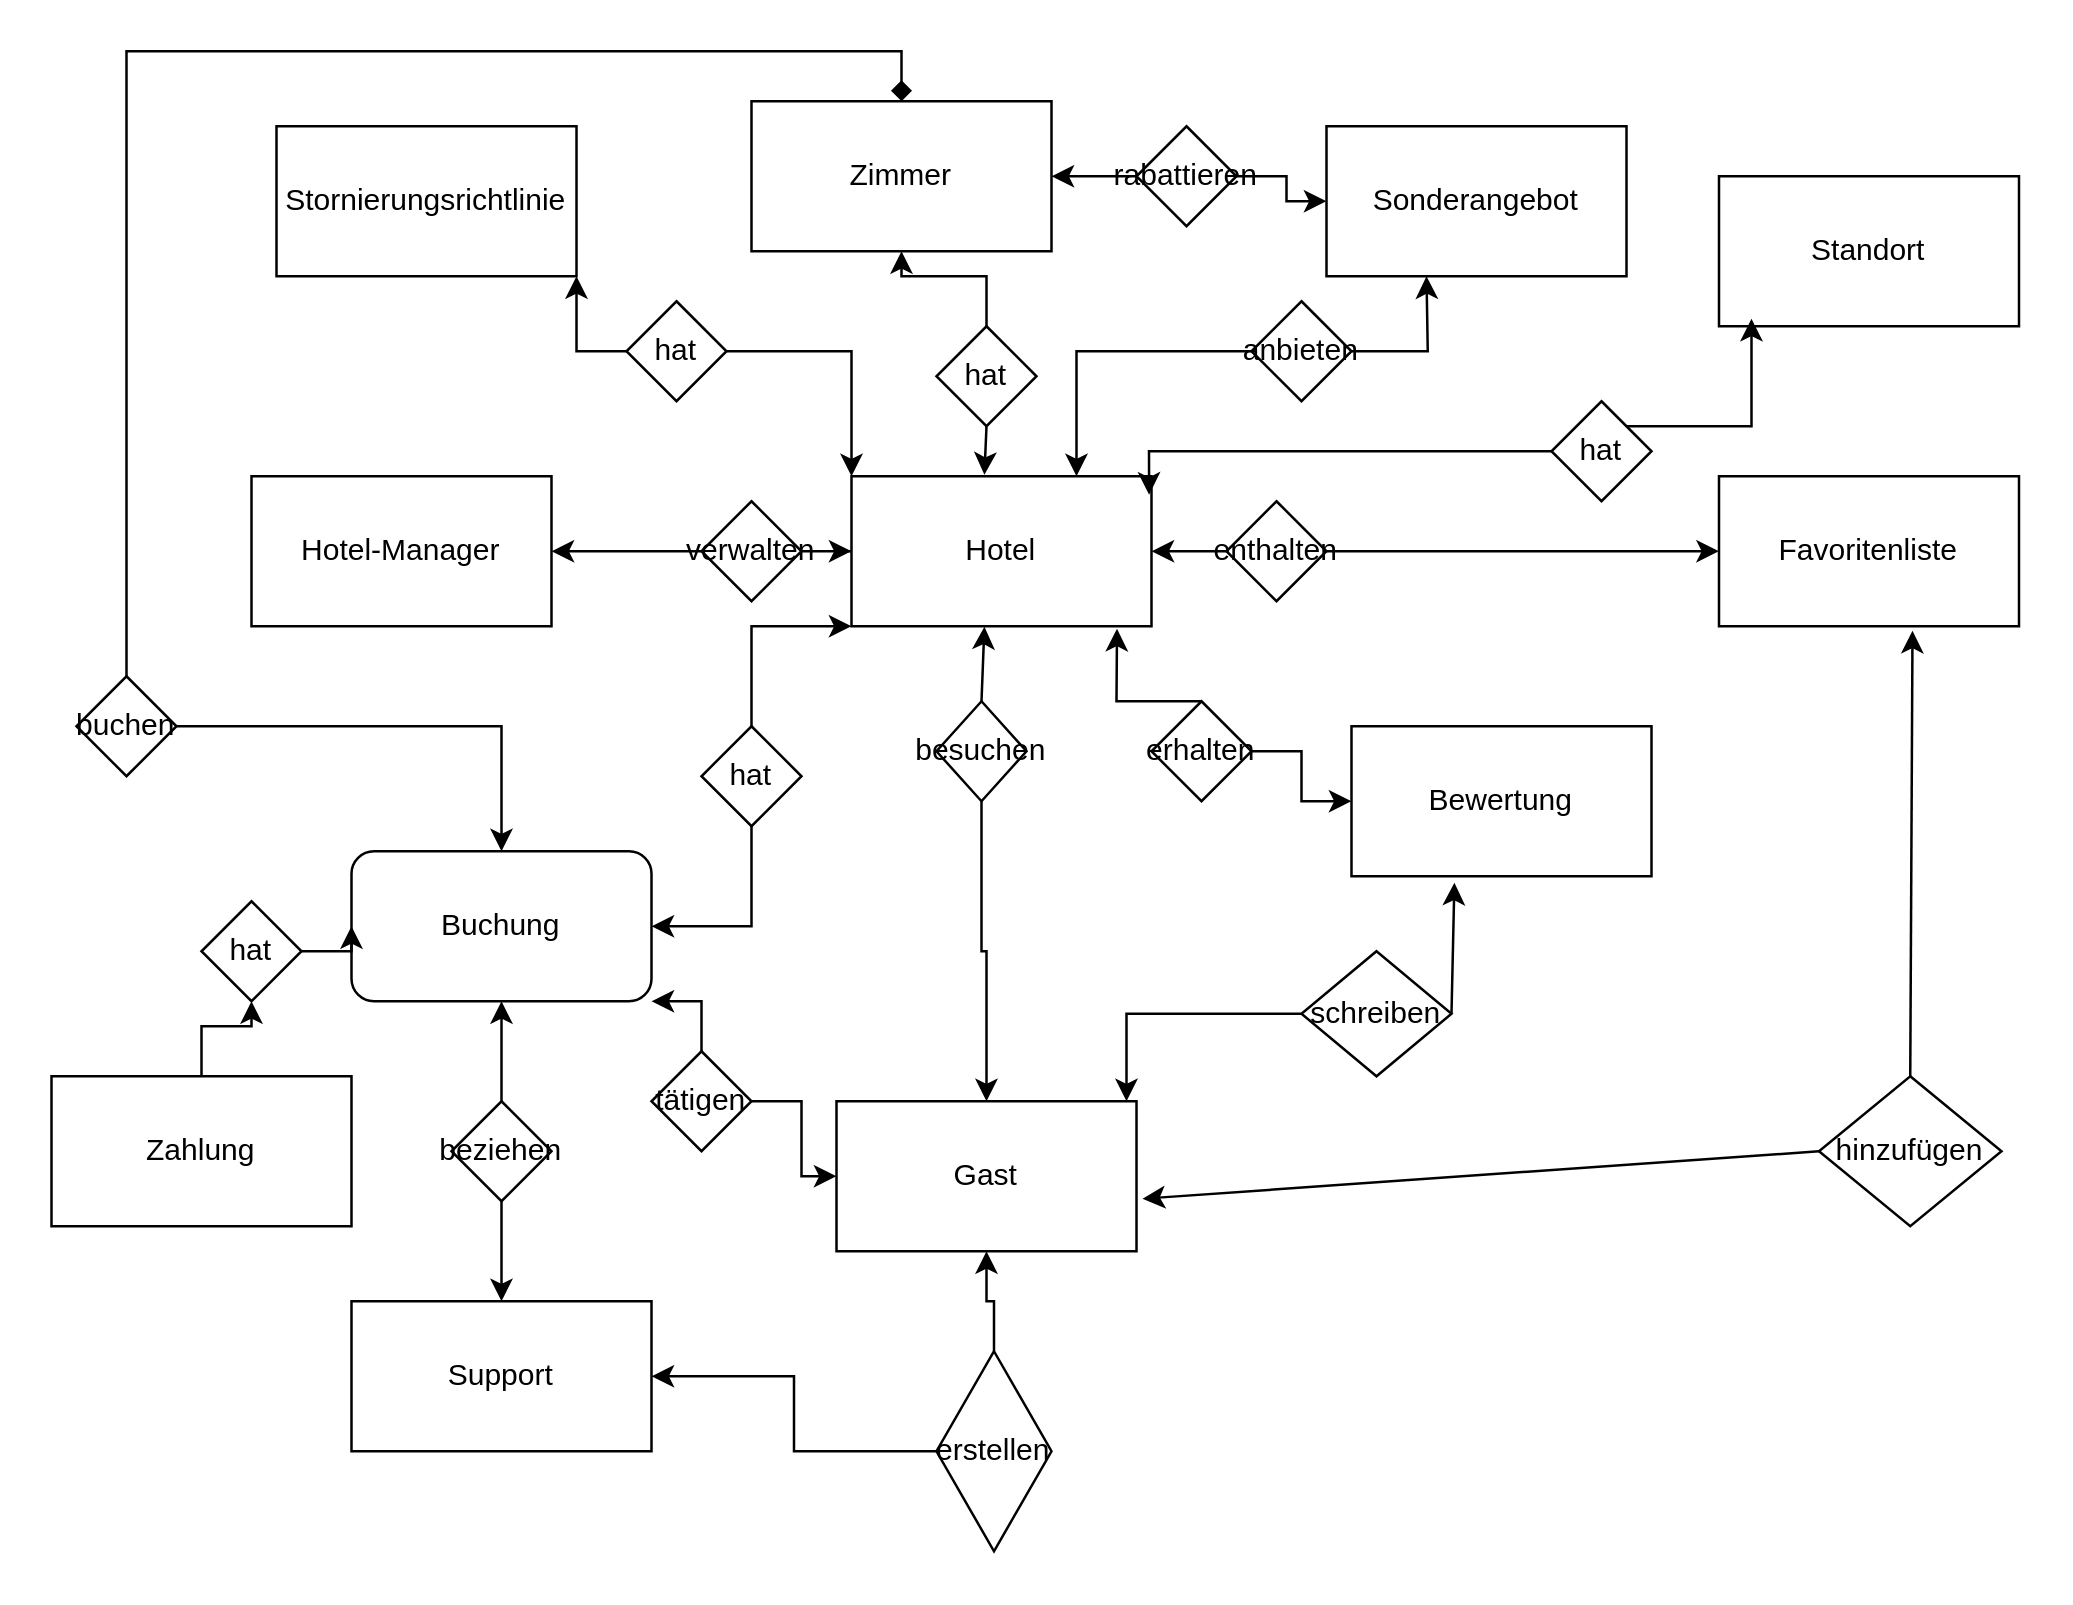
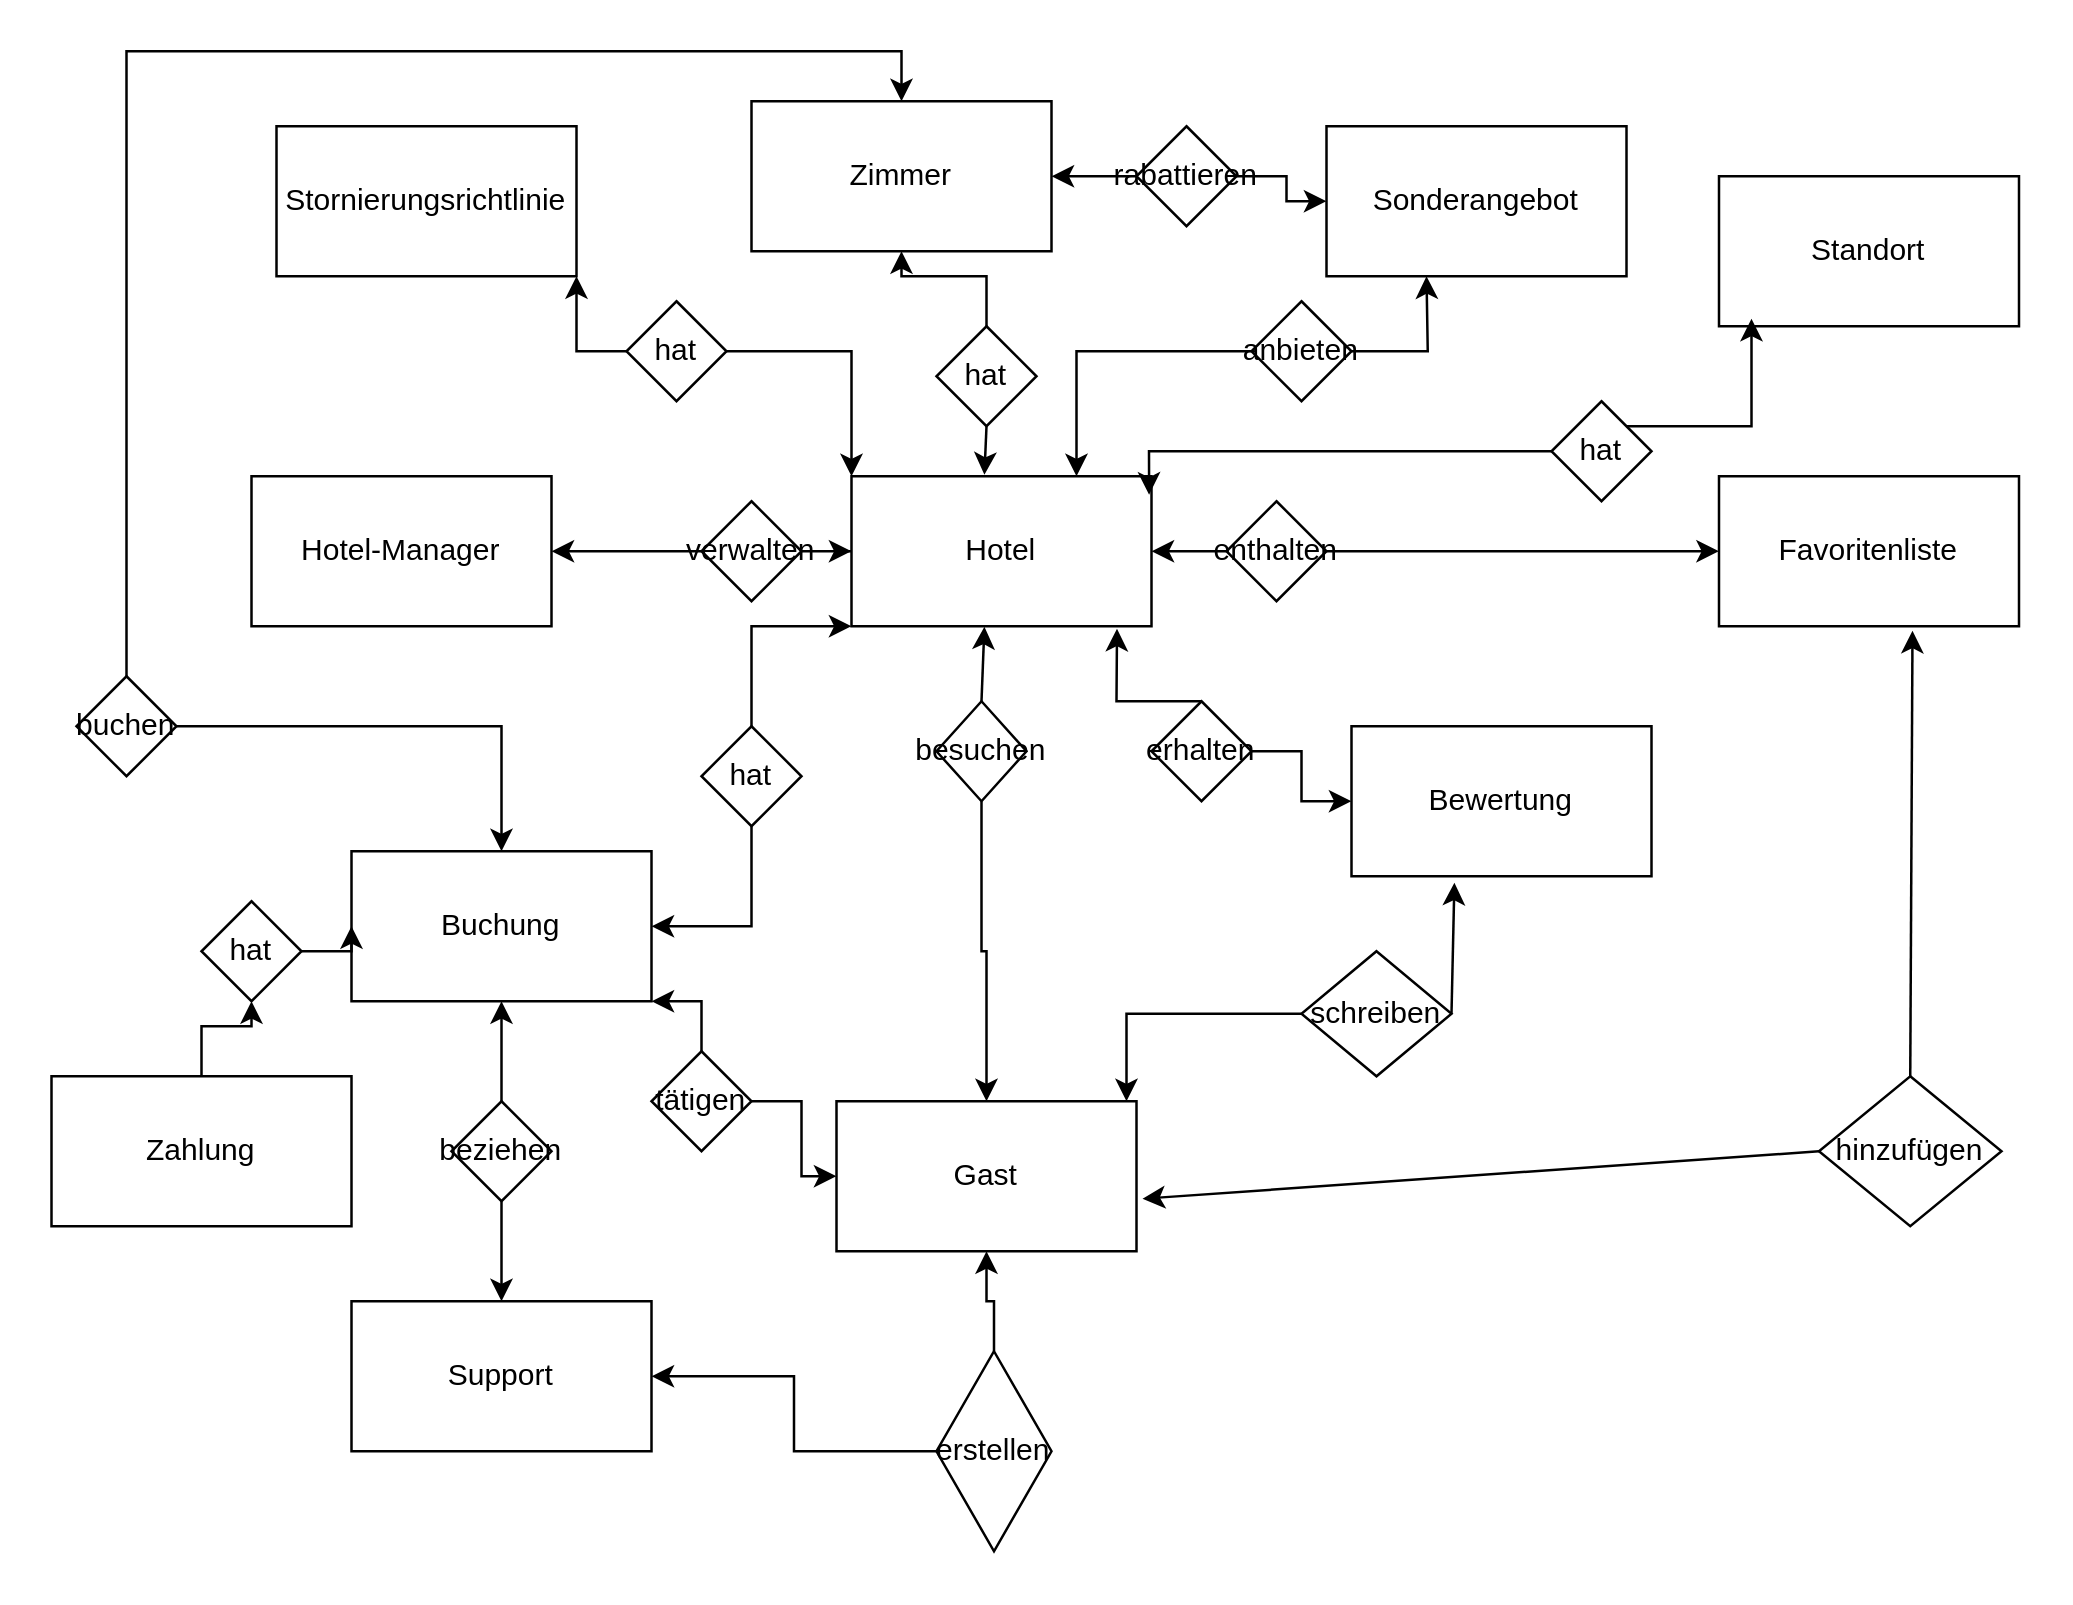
edge "buchen" -> "Zimmer": arrowhead diamond -> classic
node "Buchung": shape rounded rectangle -> rectangle
